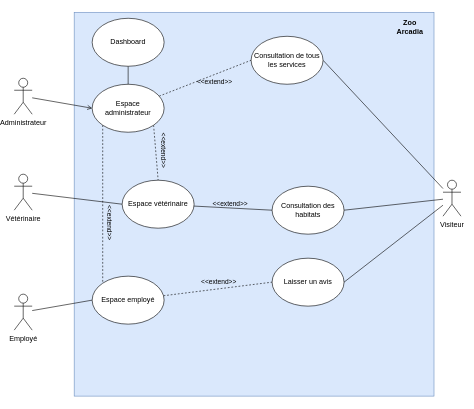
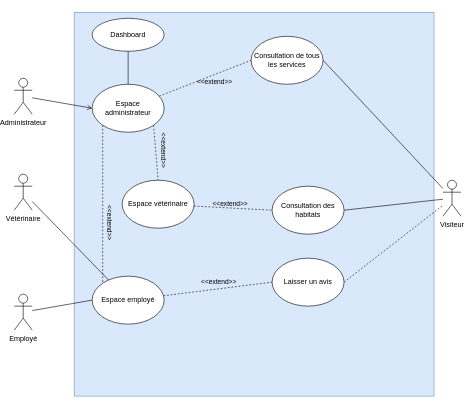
node "Zoo Arcadia": removed
node "Dashboard": size 72x48 -> 72x33
edge "Vétérinaire" -- "Espace vétérinaire": now "Vétérinaire" -- "Espace employé"
edge "Espace vétérinaire" -- "Consultation des habitats": style solid -> dashed
edge "Visiteur" -- "Laisser un avis": style solid -> dashed
